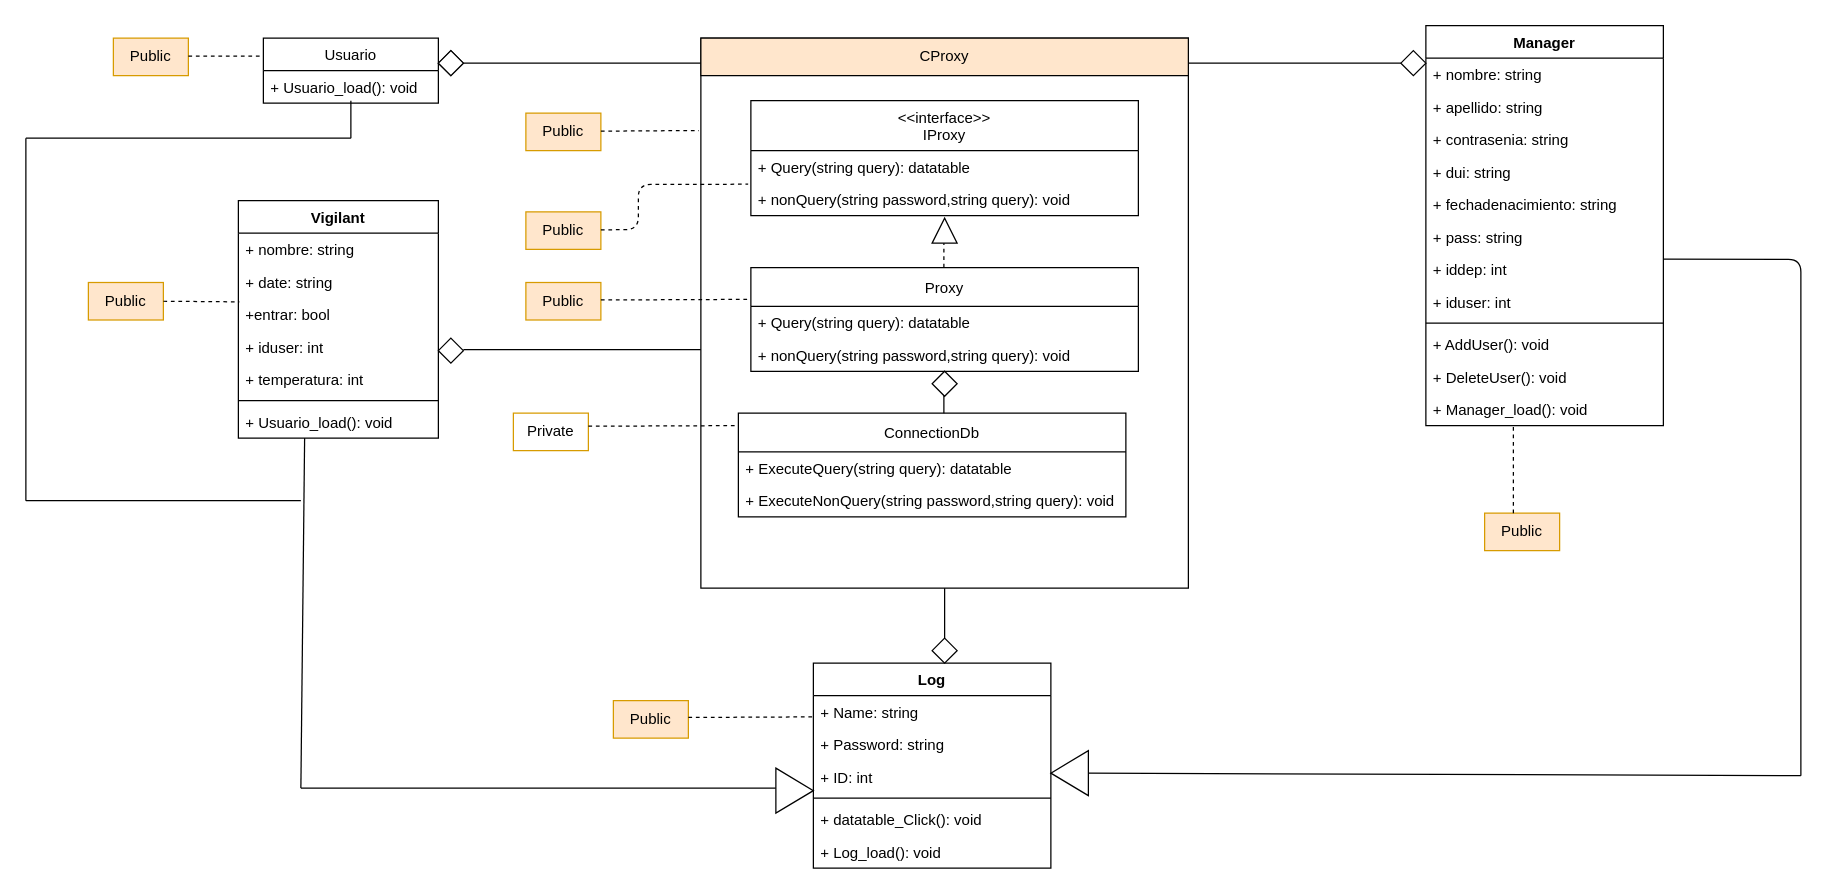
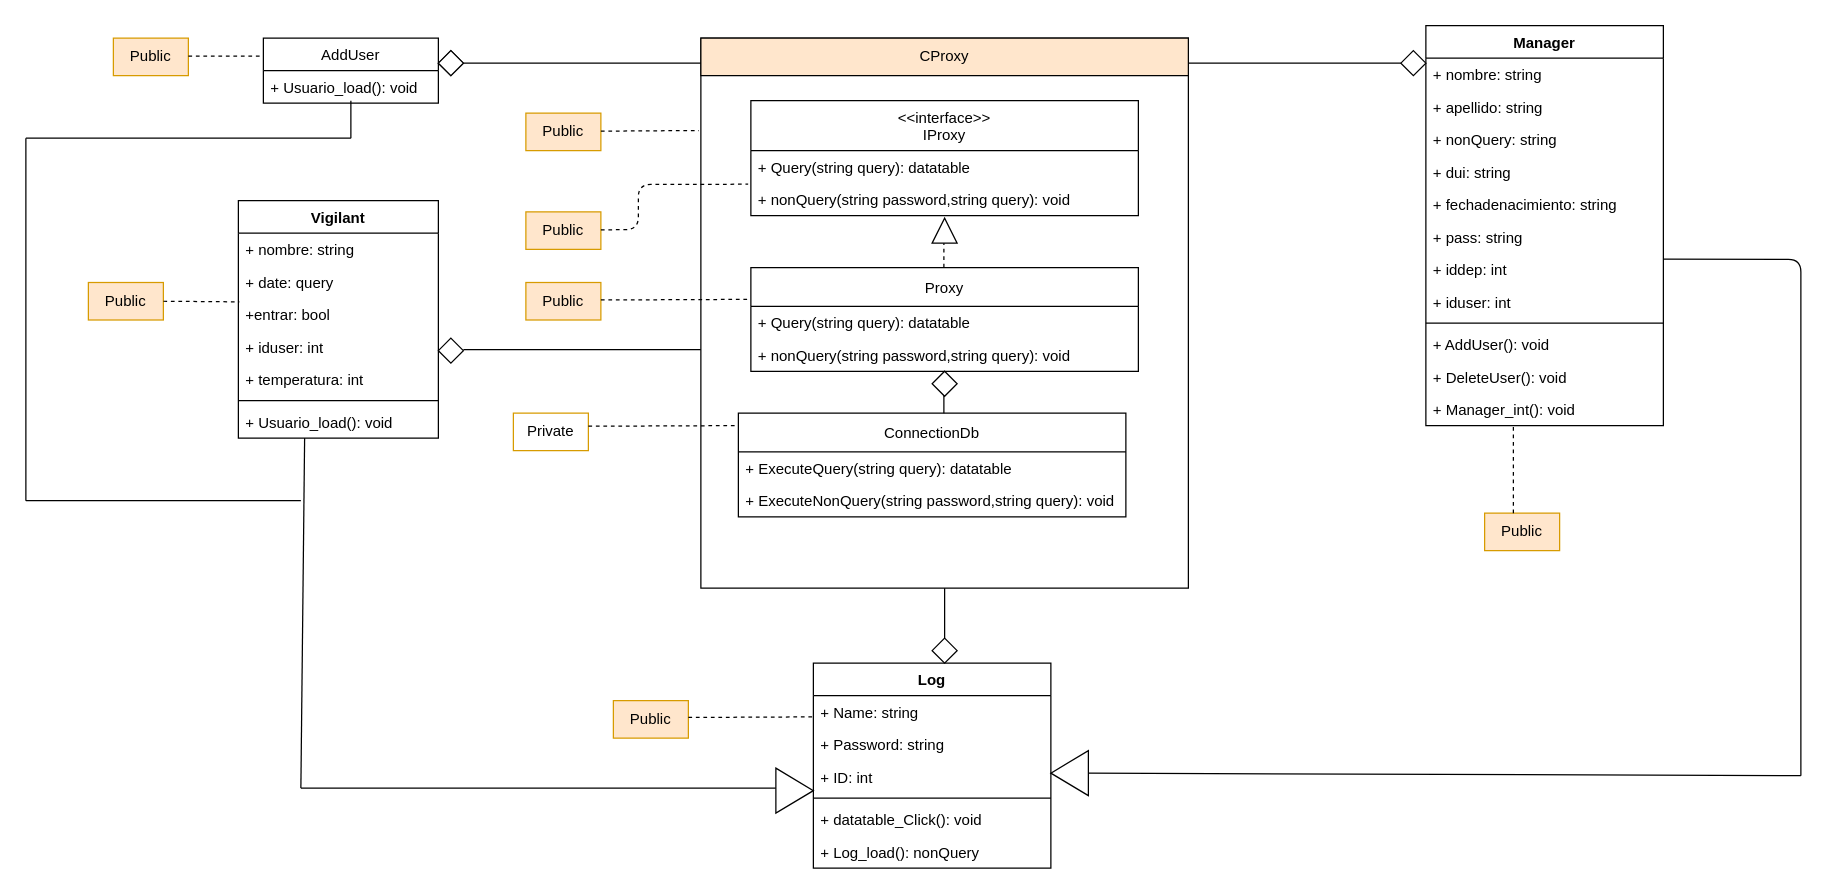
node "Usuario": label "Usuario" -> "AddUser"
node "+ contrasenia: string": label "+ contrasenia: string" -> "+ nonQuery: string"
node "+ date: string": label "+ date: string" -> "+ date: query"
node "+ Manager_load(): void": label "+ Manager_load(): void" -> "+ Manager_int(): void"
node "+ Log_load(): void": label "+ Log_load(): void" -> "+ Log_load(): nonQuery"
